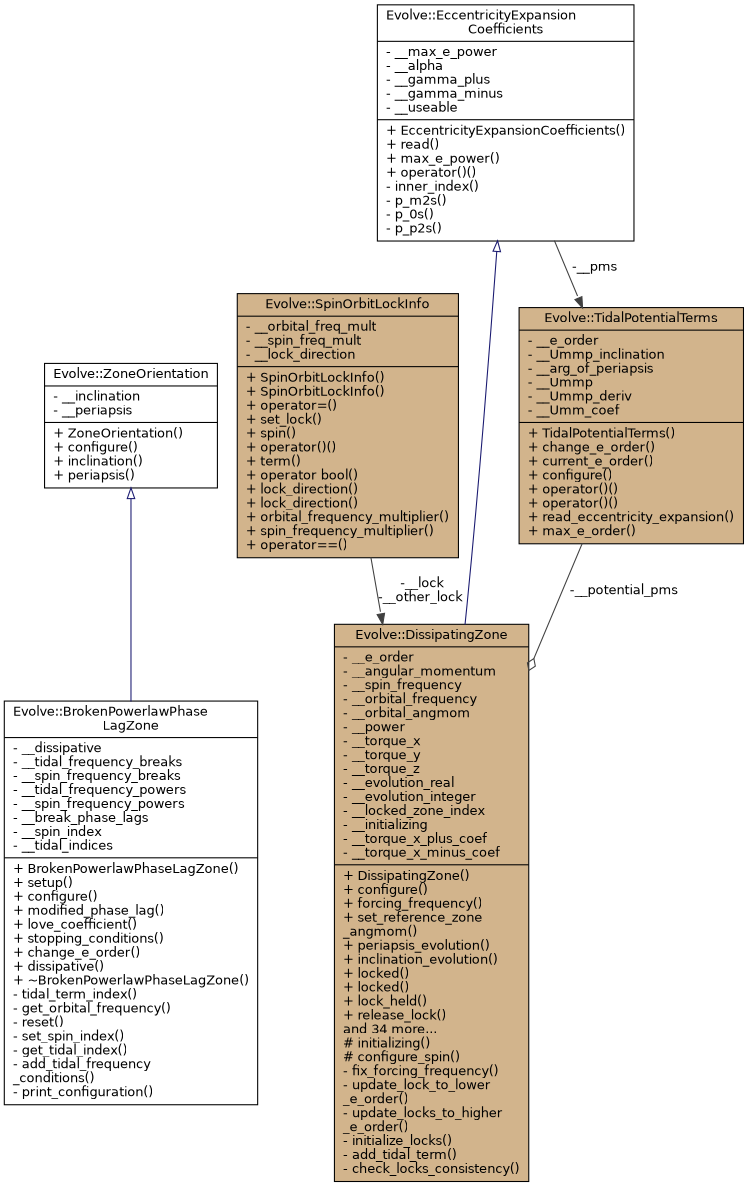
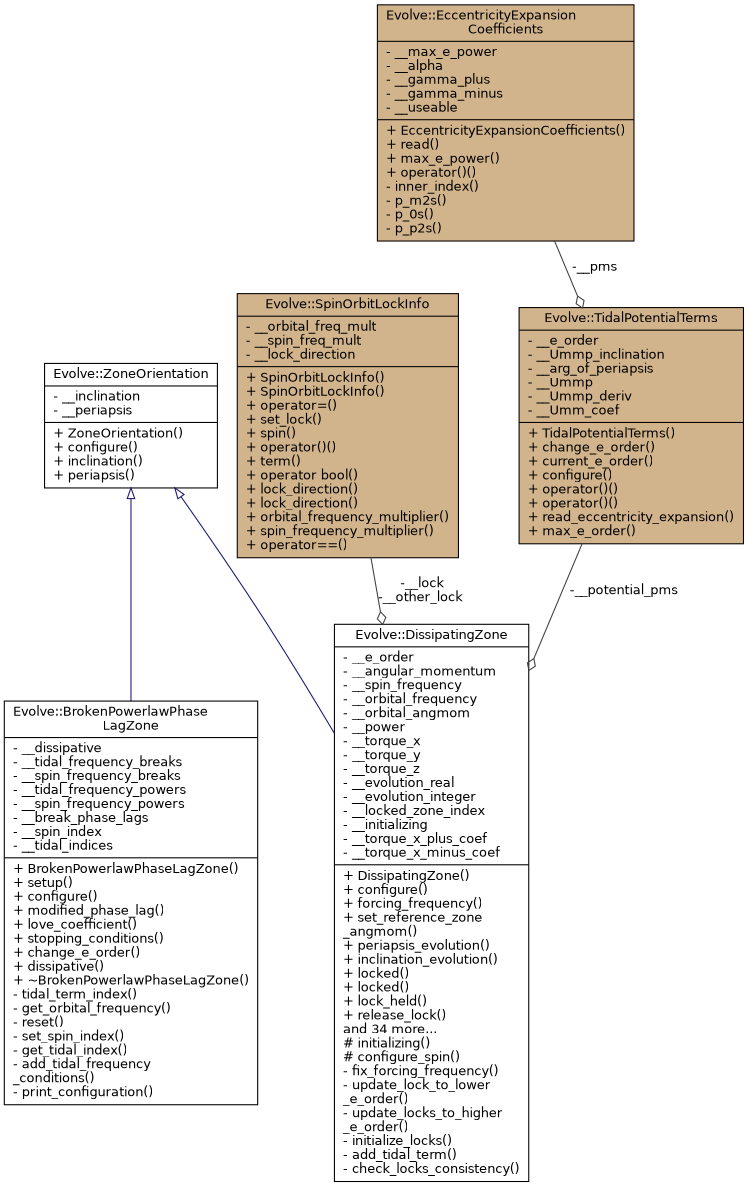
node "Evolve::EccentricityExpansion": fillcolor white -> tan
edge "Evolve::EccentricityExpansion" -> "Evolve::TidalPotentialTerms": arrowhead normal -> odiamond
edge "Evolve::DissipatingZone" -> "Evolve::EccentricityExpansion": now "Evolve::DissipatingZone" -> "Evolve::ZoneOrientation"
edge "Evolve::SpinOrbitLockInfo" -> "Evolve::DissipatingZone": arrowhead normal -> odiamond
node "Evolve::DissipatingZone": fillcolor tan -> white
